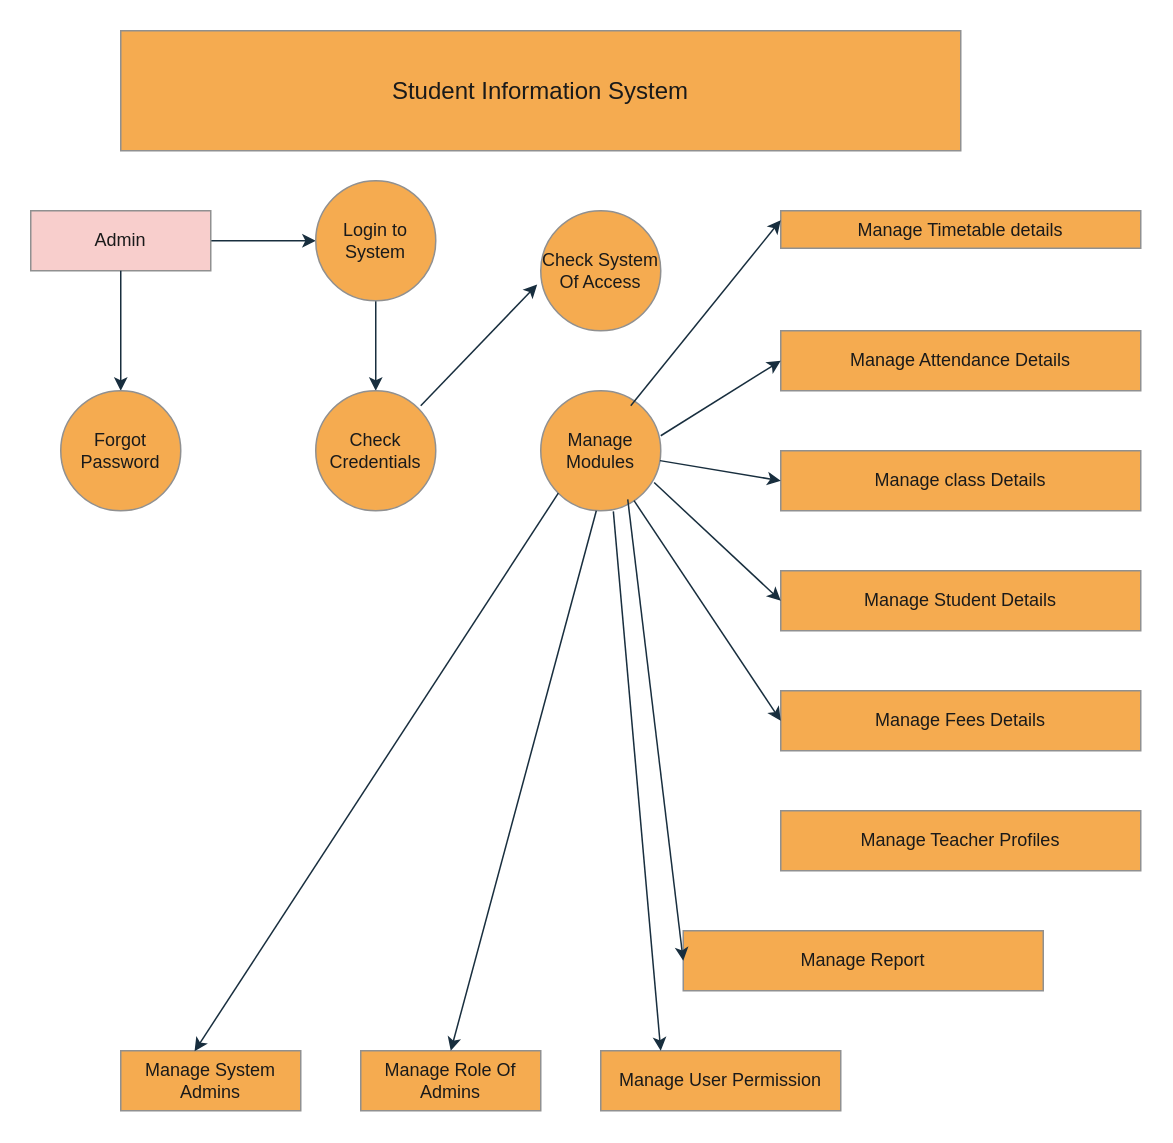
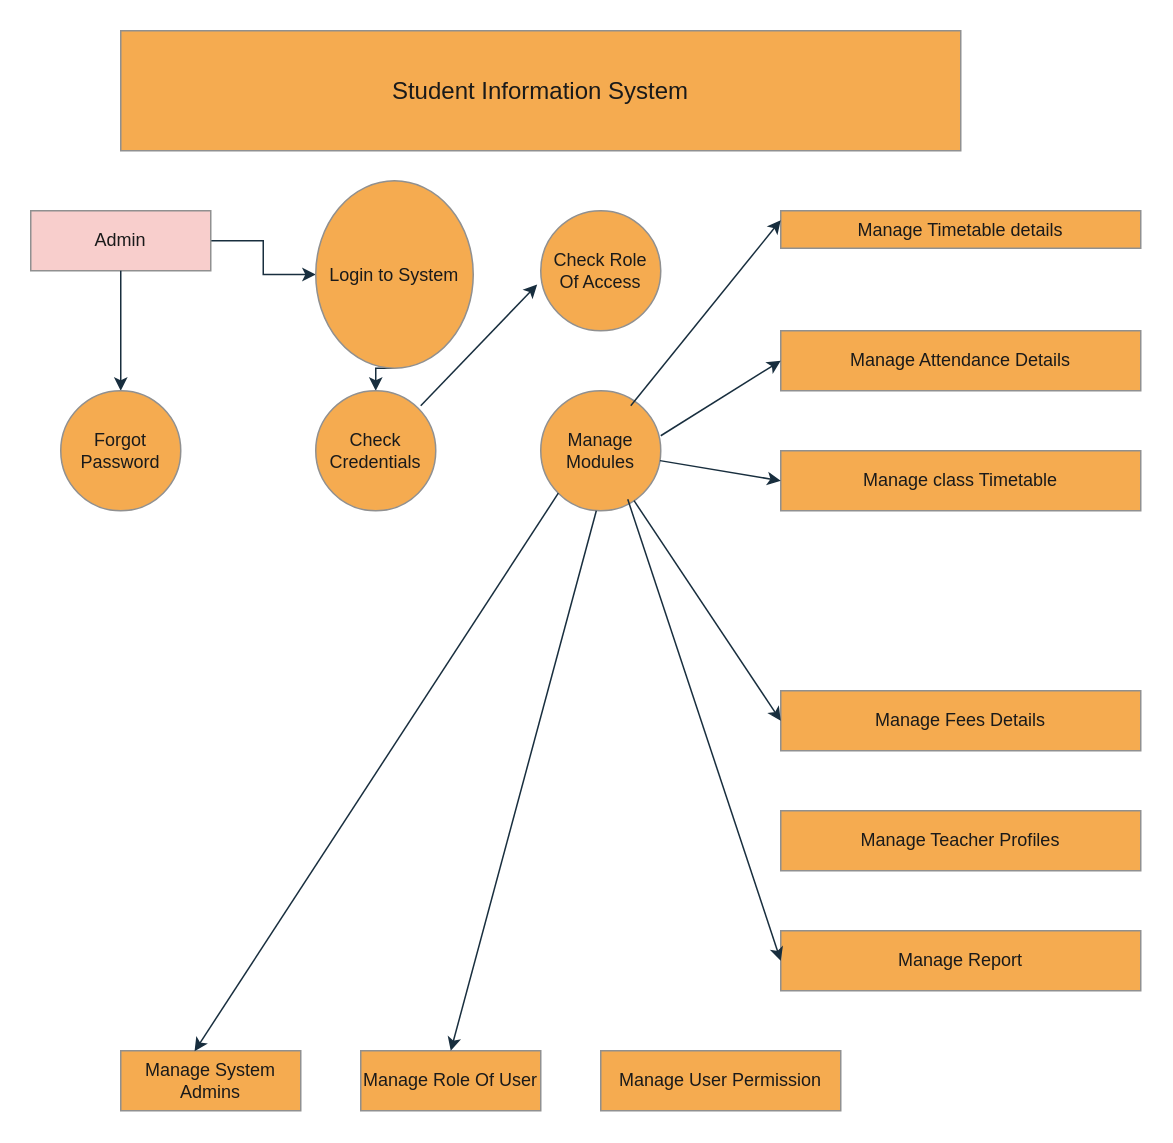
node "Login to System": size 120x120 -> 158x188
node "Check System Of Access": label "Check System Of Access" -> "Check Role Of Access"
node "Manage class Details": label "Manage class Details" -> "Manage class Timetable"
edge "Manage Modules" -> "Manage Student Details": removed
node "Manage Student Details": removed
edge "Manage Modules" -> "Manage User Permission": removed
node "Manage Report": moved (863, 961) -> (961, 961)
node "Manage Role Of Admins": label "Manage Role Of Admins" -> "Manage Role Of User"
